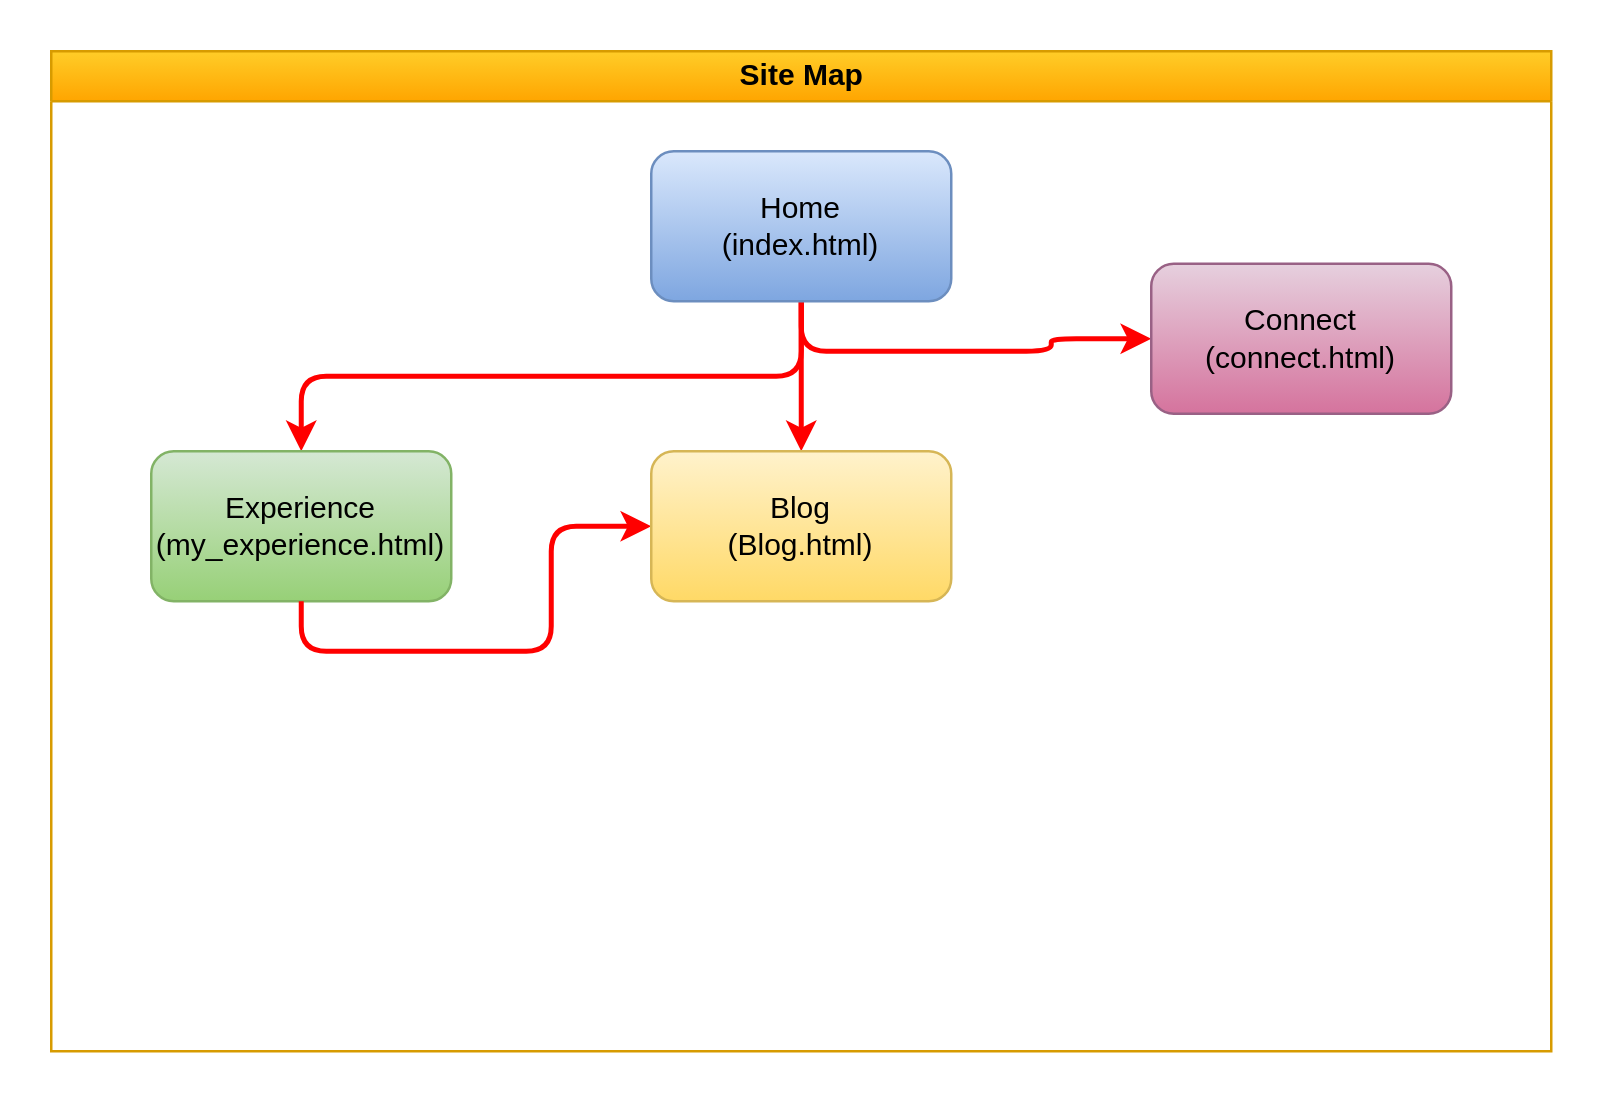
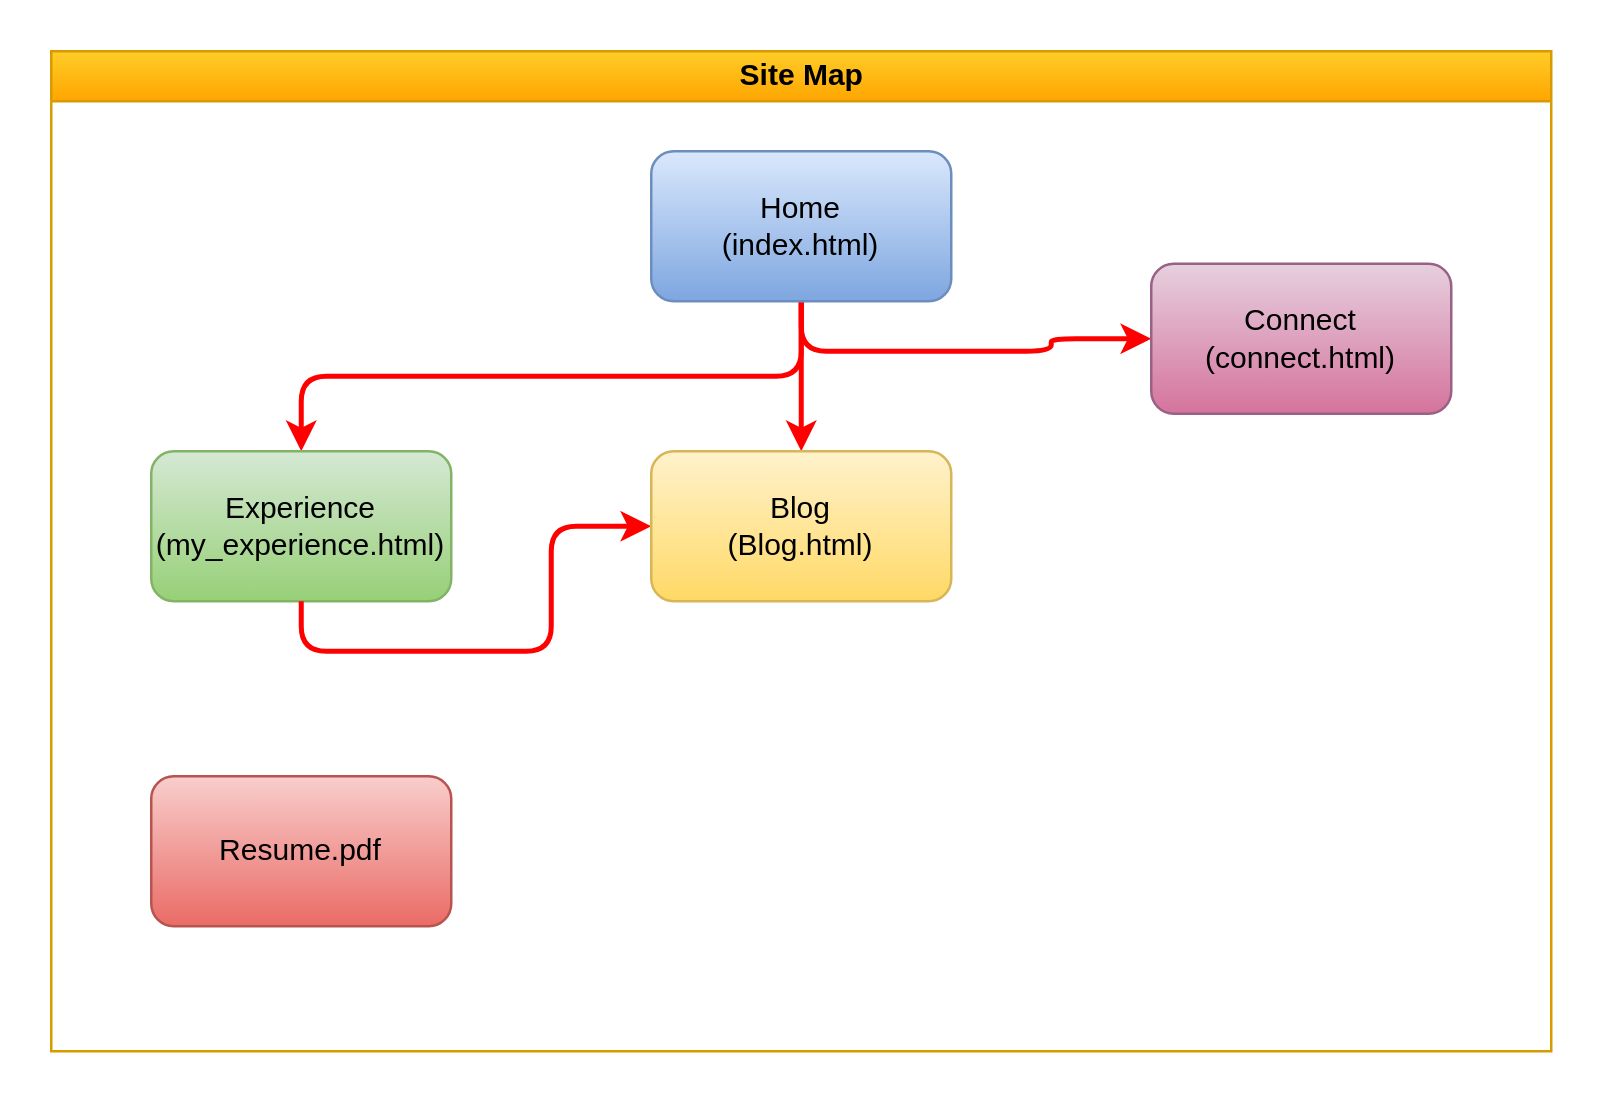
node "Resume.pdf": added
